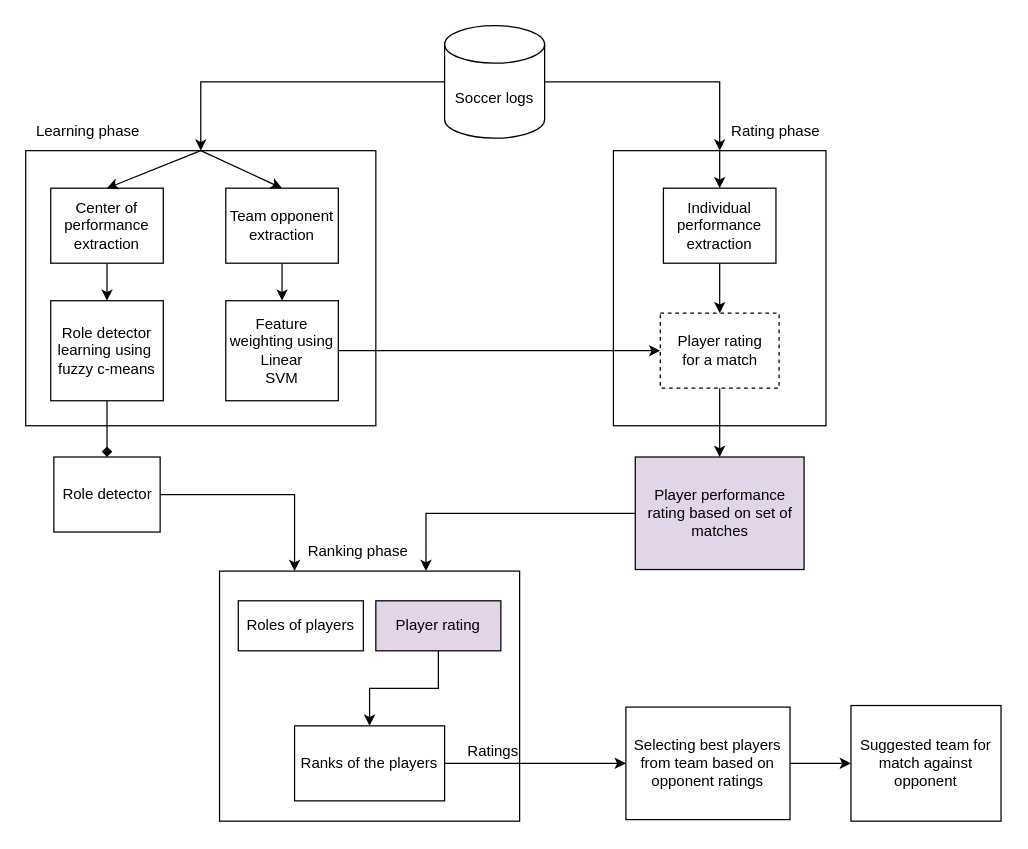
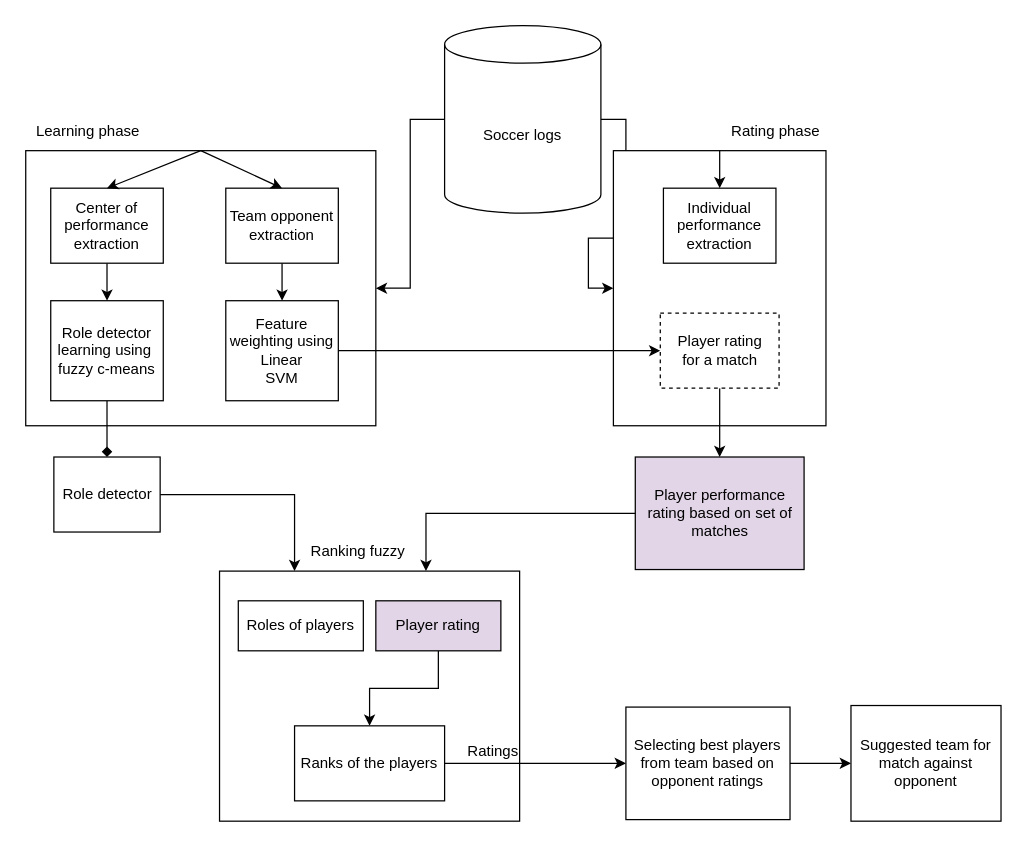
node "Soccer logs": size 100x113 -> 156x188
edge "Individual performance extraction" -> "Player rating for a match": removed
node "Ranking phase": label "Ranking phase" -> "Ranking fuzzy"
